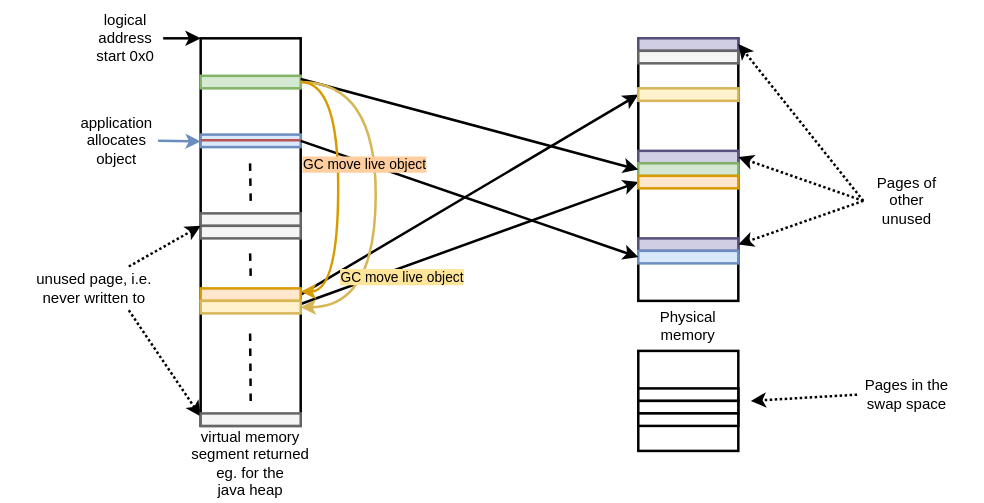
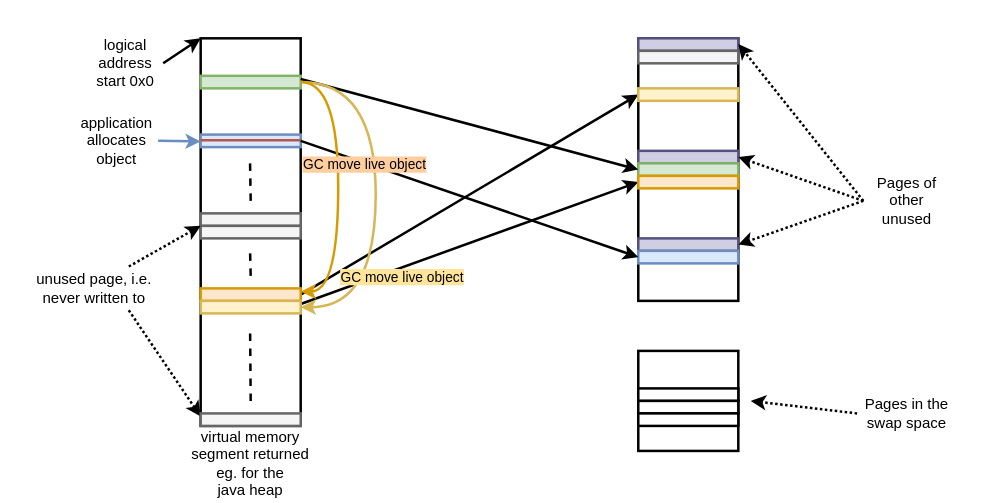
node "logical address start 0x0": moved (126, 38) -> (126, 63)
node "Physical memory": removed
node "Pages in the swap space": moved (907, 394) -> (907, 413)
